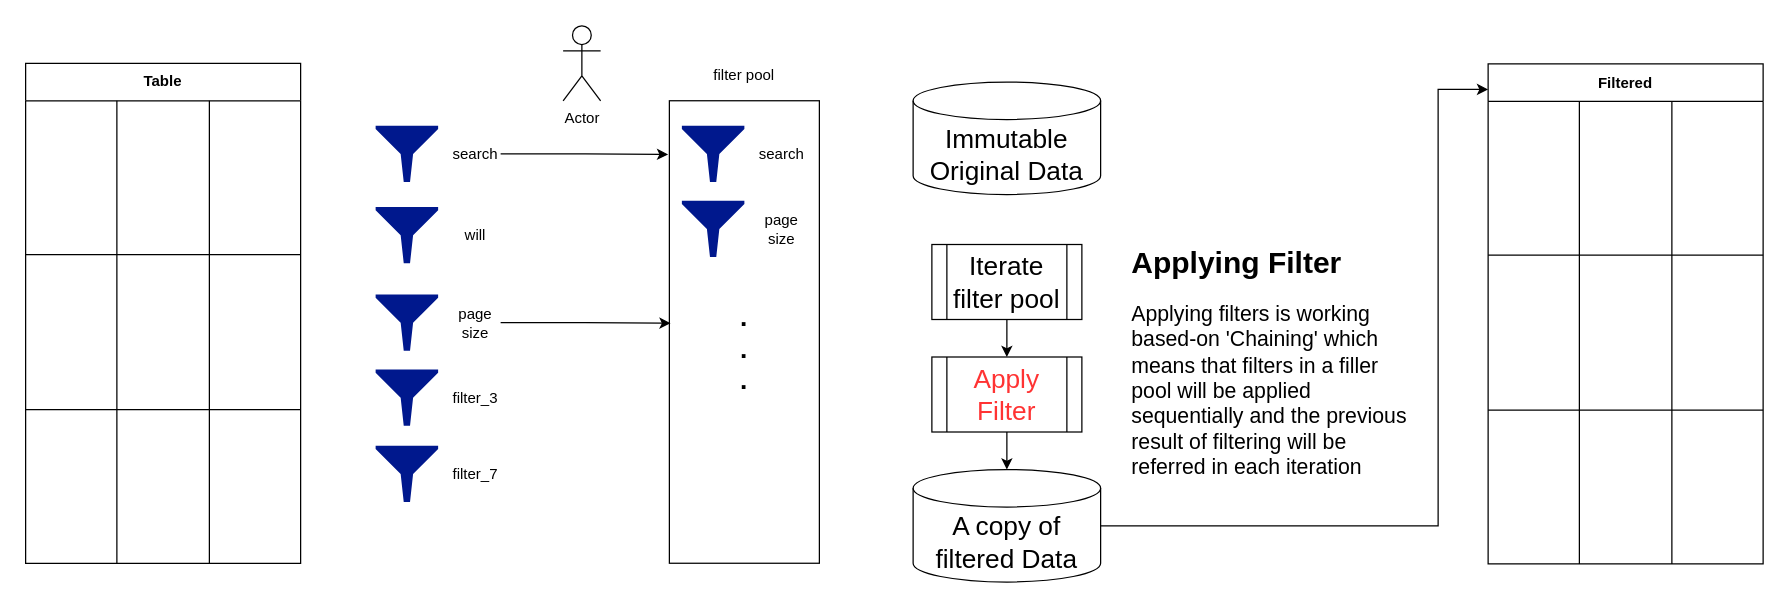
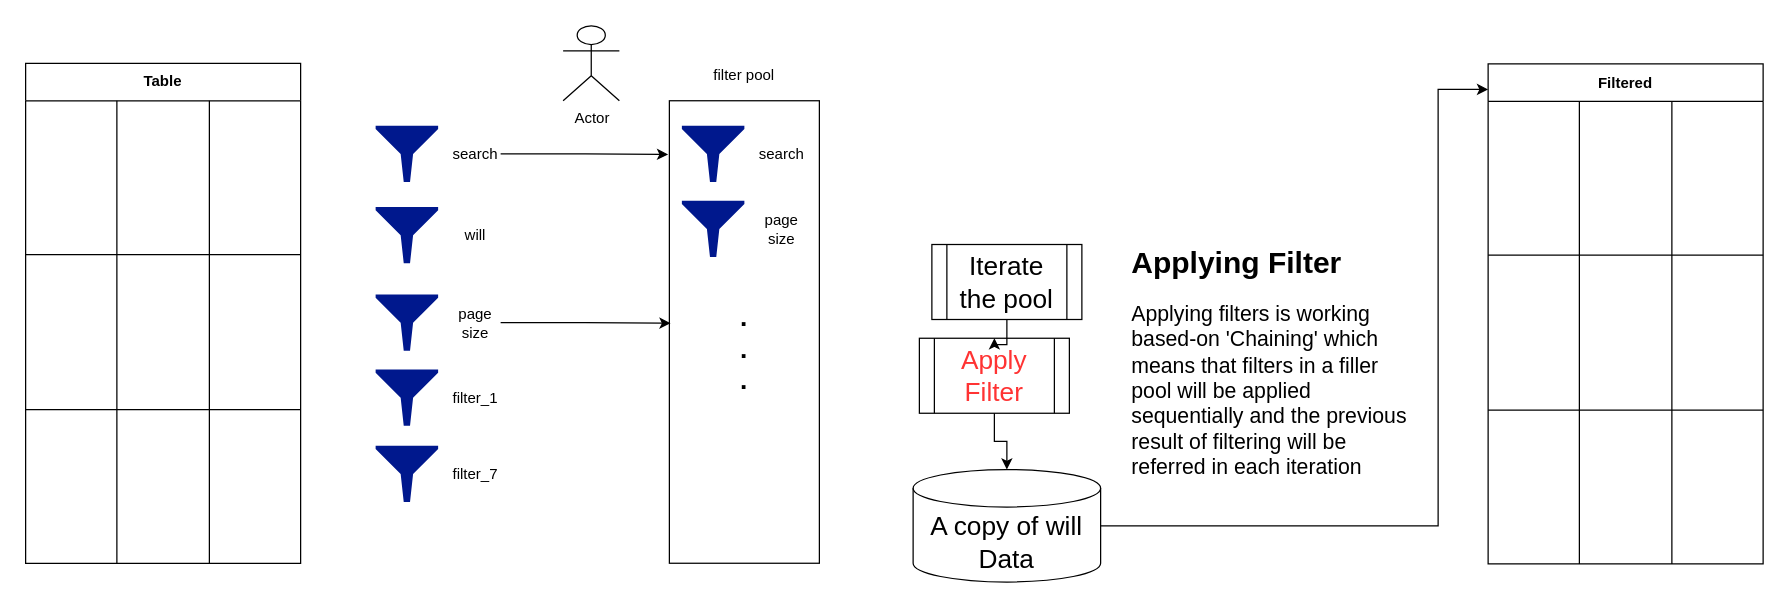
node "Actor": size 38x75 -> 56x75
node "Immutable Original Data": removed
node "Iterate filter pool": label "Iterate filter pool" -> "Iterate the pool"
node "Apply Filter": moved (1007, 394) -> (994, 376)
node "filter_3": label "filter_3" -> "filter_1"
node "A copy of filtered Data": label "A copy of filtered Data" -> "A copy of will Data"
